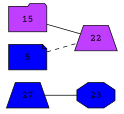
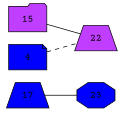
node "5": label "5" -> "4"
node "27": label "27" -> "17"
